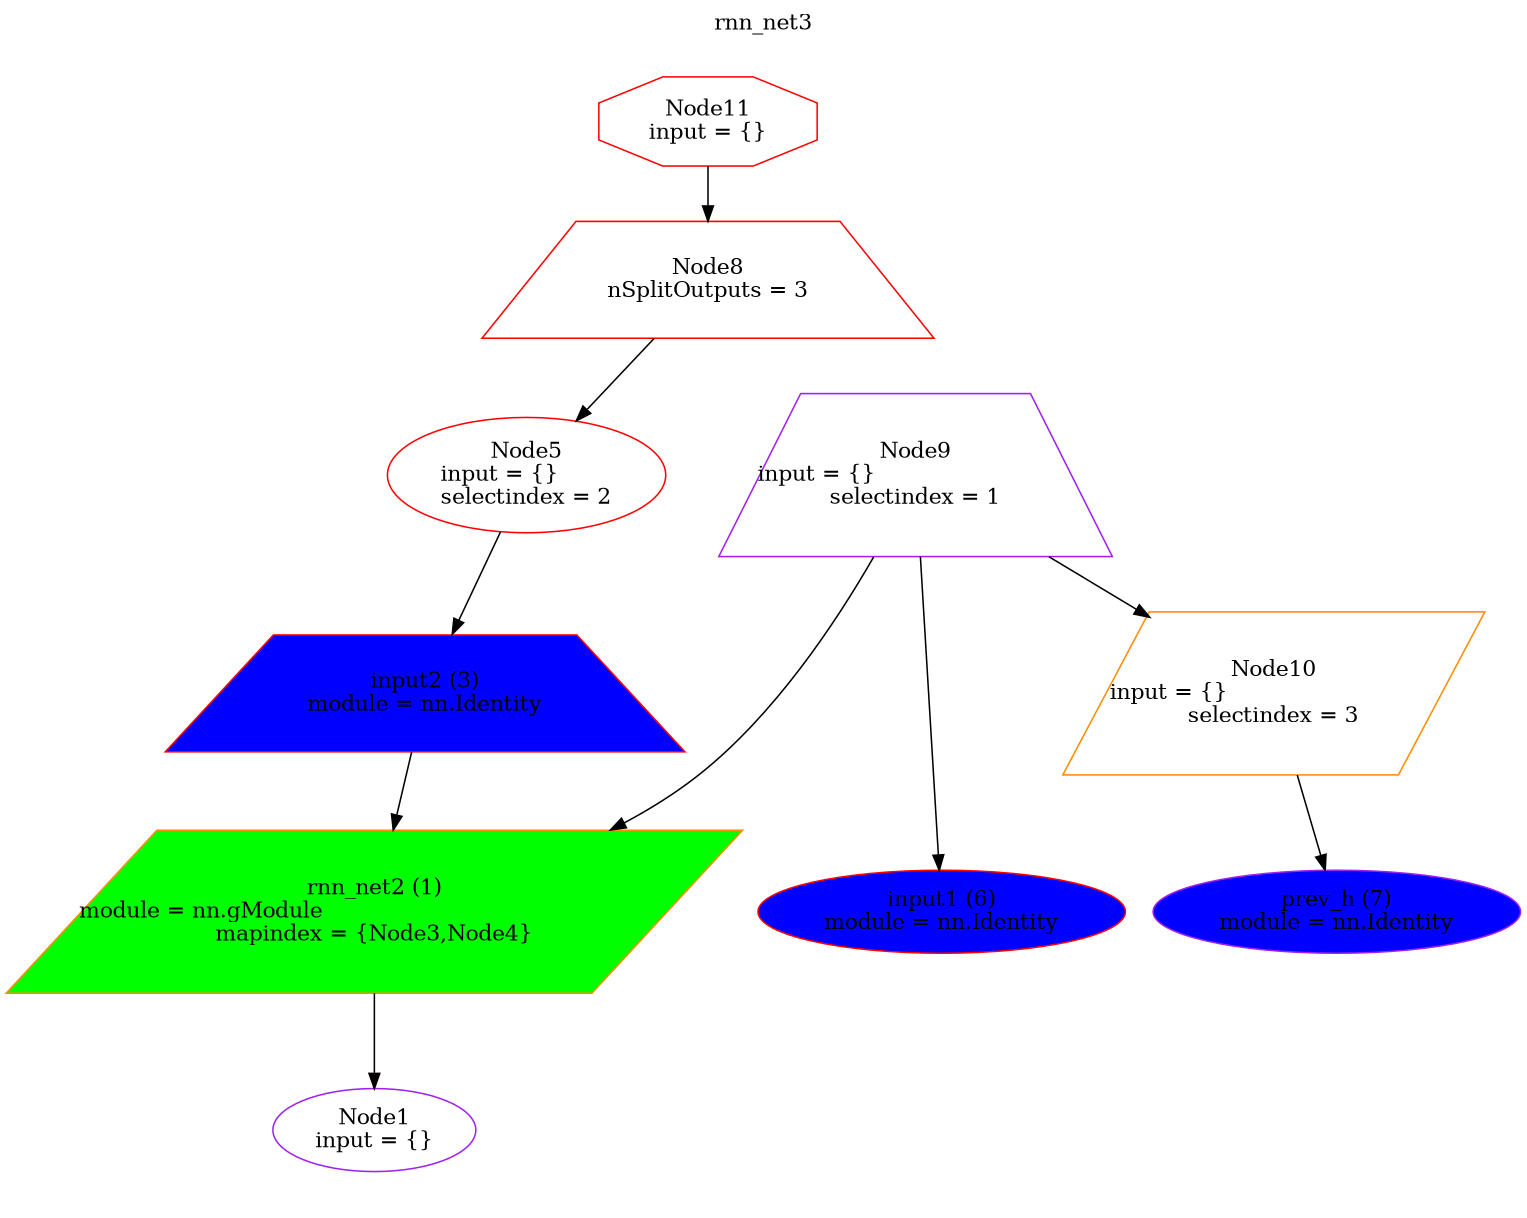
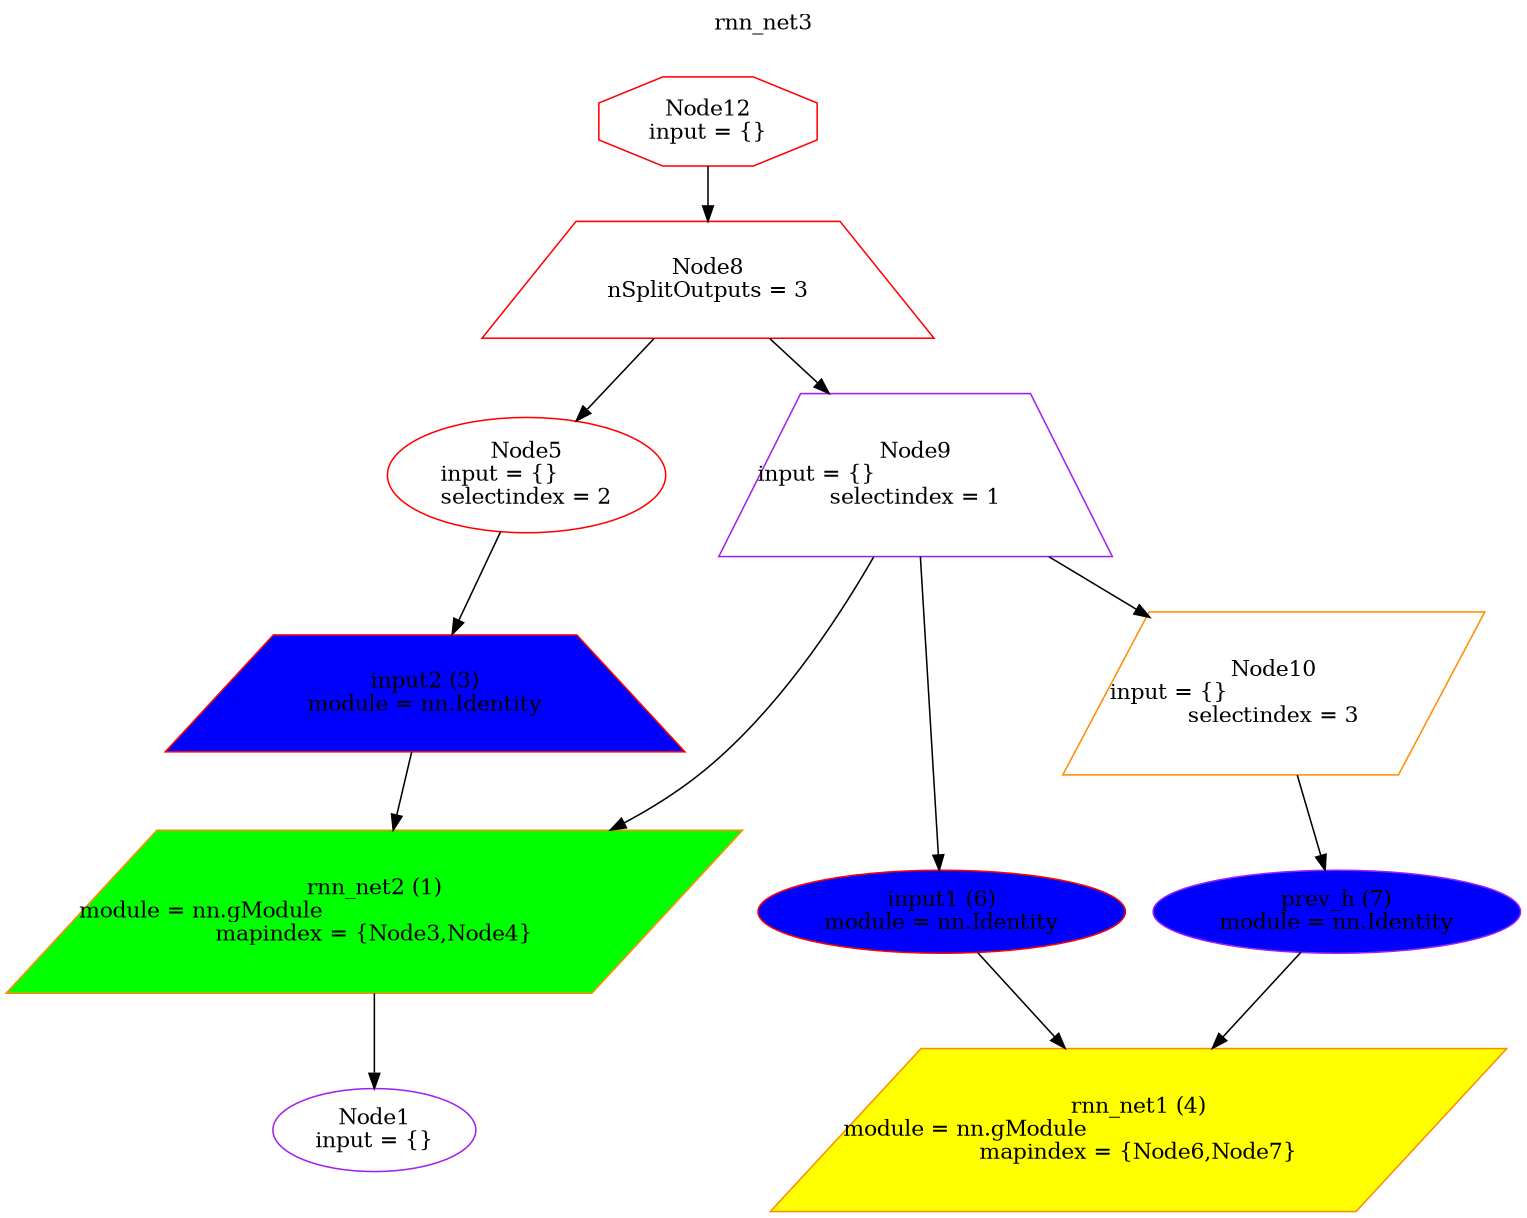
node "Node11 input = {}": label "Node11 input = {}" -> "Node12 input = {}"
edge "Node8 nSplitOutputs = 3" -> "Node9 input = {} selectindex = 1": added
node "rnn_net1 (4) module = nn.gModule mapindex = {Node6,Node7}": added
